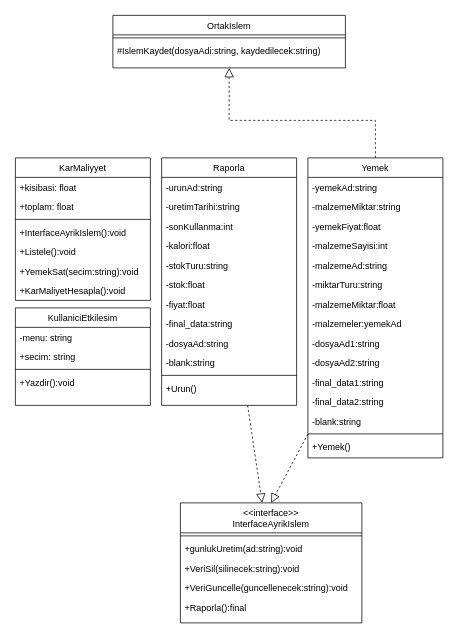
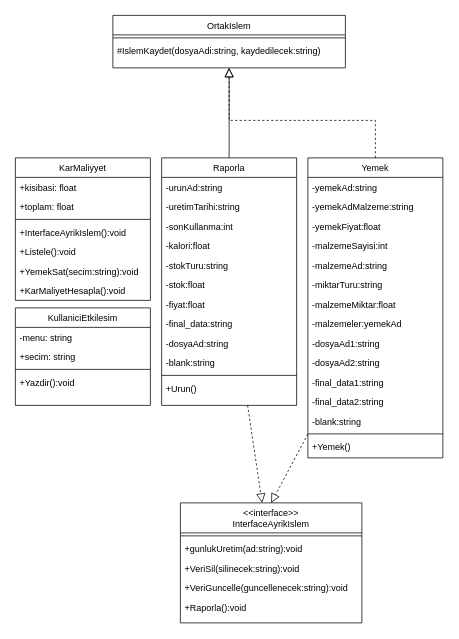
edge "Raporla" -> "OrtakIslem": added
node "-malzemeMiktar:string": label "-malzemeMiktar:string" -> "-yemekAdMalzeme:string"
node "+Raporla():final": label "+Raporla():final" -> "+Raporla():void"
